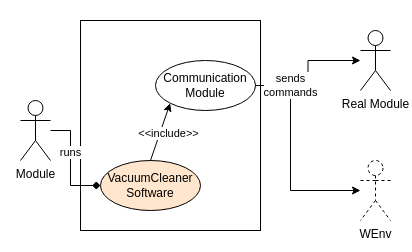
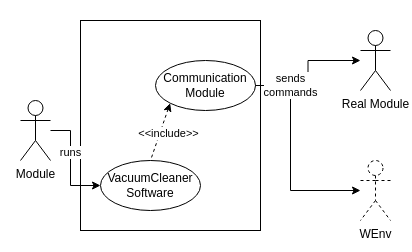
edge "VacuumCleaner Software" -> "Communication Module": style solid -> dashed
edge "Module" -> "VacuumCleaner Software": arrowhead diamond -> classic
node "VacuumCleaner Software": fillcolor #ffe6cc -> #ffffff
